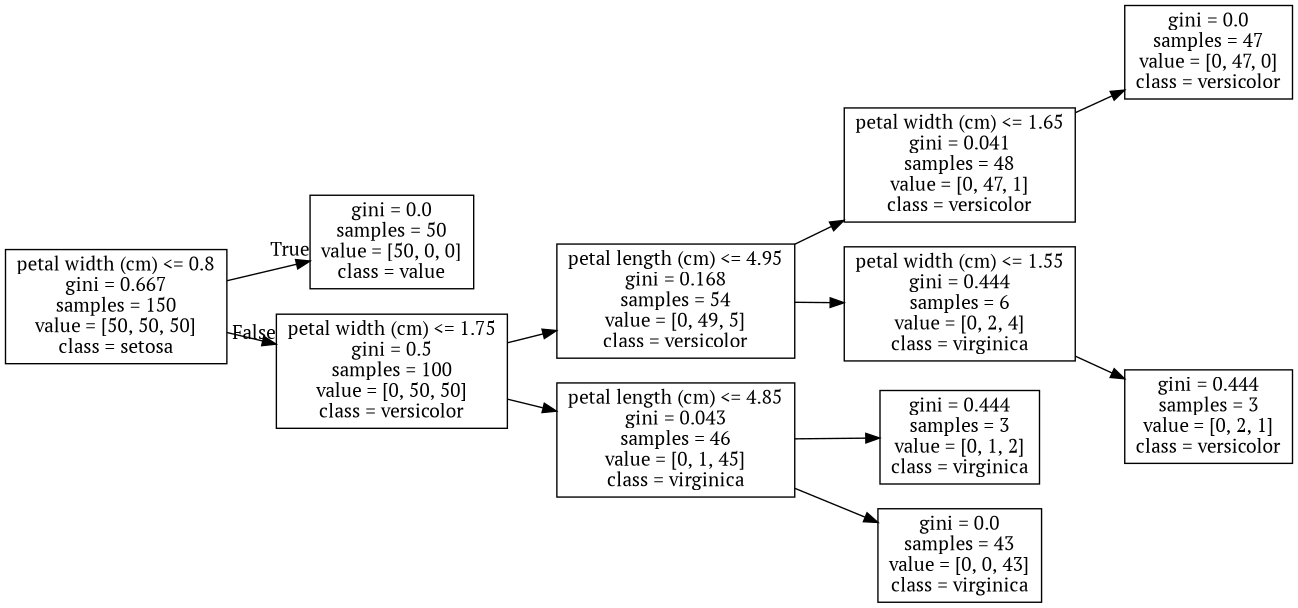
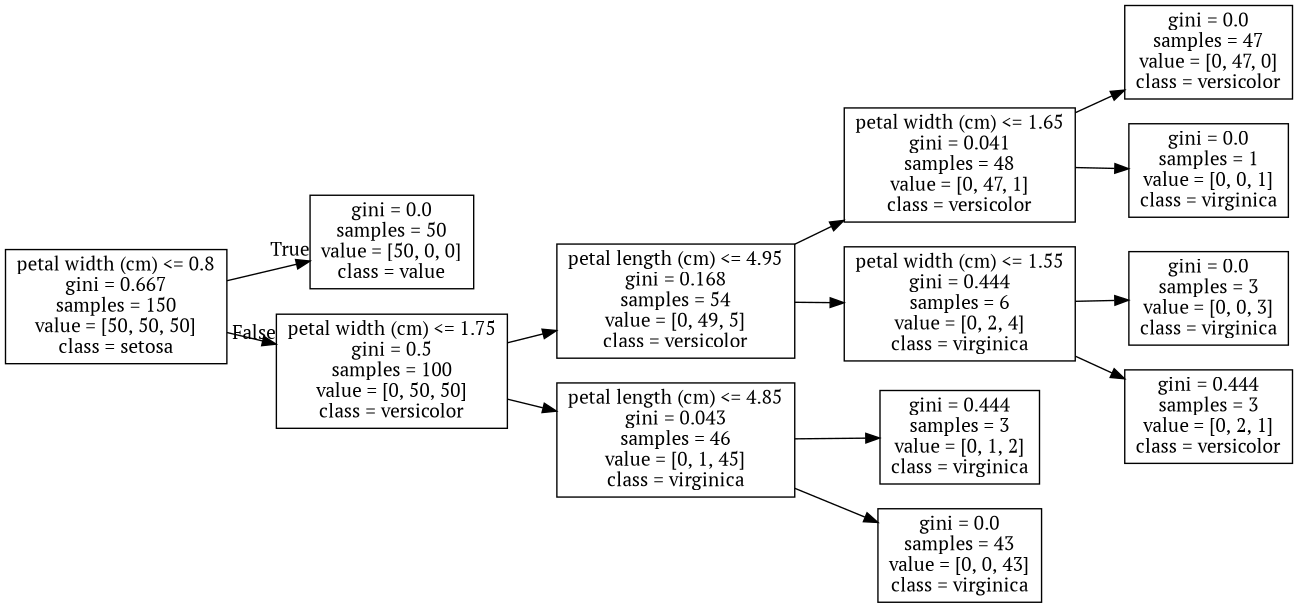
node "gini = 0.0 samples = 1 value = [0, 0, 1] class = virginica": added
node "gini = 0.0 samples = 3 value = [0, 0, 3] class = virginica": added
